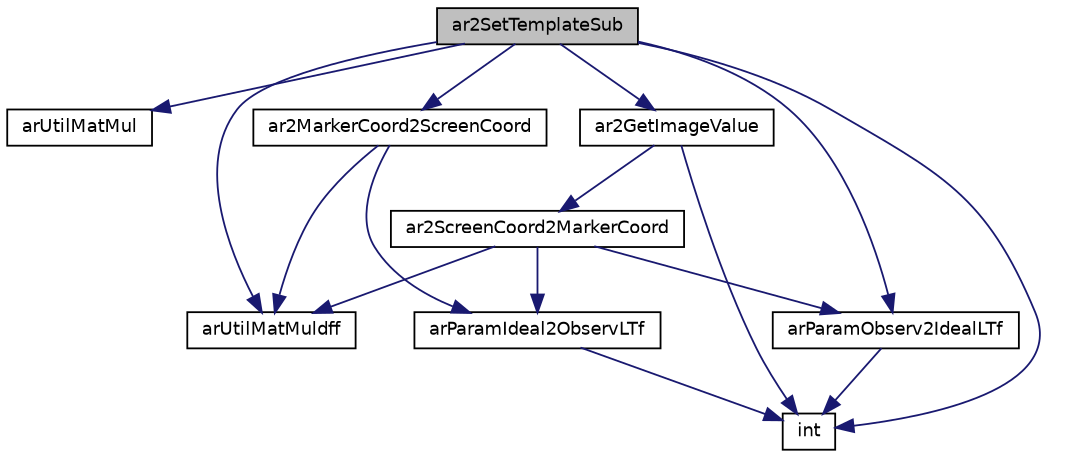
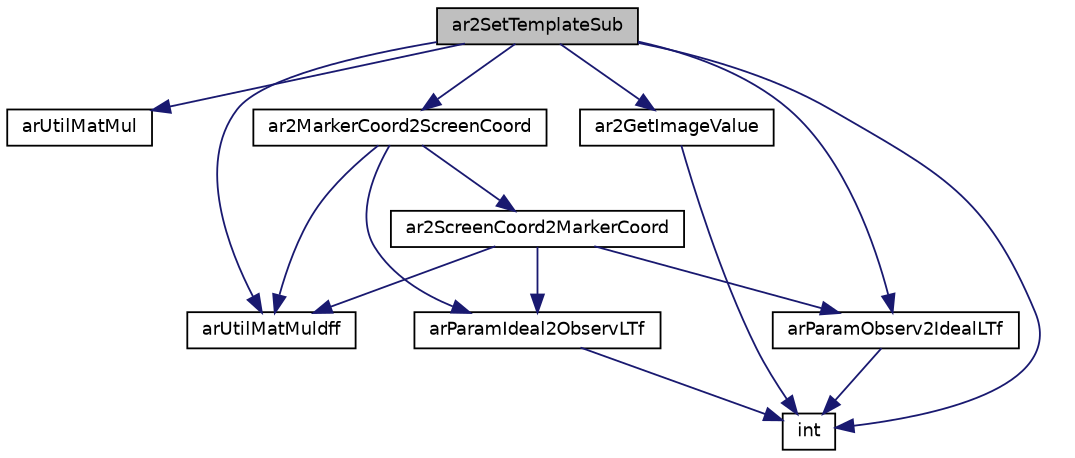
edge "ar2GetImageValue" -> "ar2ScreenCoord2MarkerCoord": now "ar2MarkerCoord2ScreenCoord" -> "ar2ScreenCoord2MarkerCoord"
